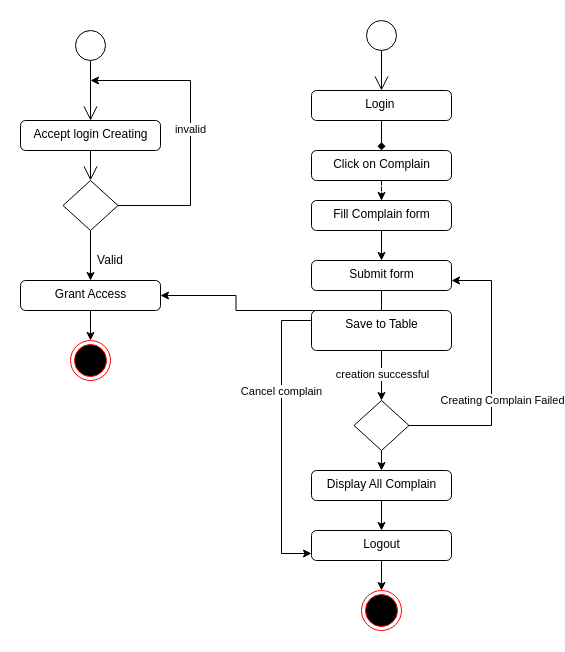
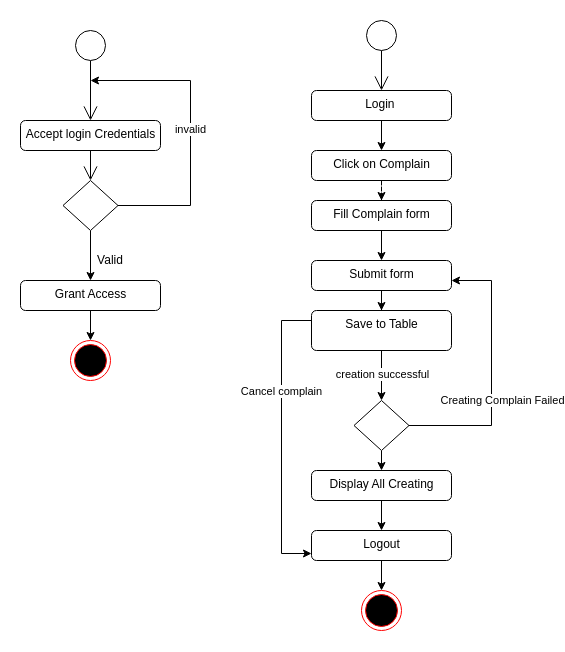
node "Accept login Creating": label "Accept login Creating" -> "Accept login Credentials"
edge "Login" -> "Click on Complain": arrowhead diamond -> classic
edge "Submit form" -> "Grant Access": now "Submit form" -> "Save to Table"
node "Display All Complain": label "Display All Complain" -> "Display All Creating"
